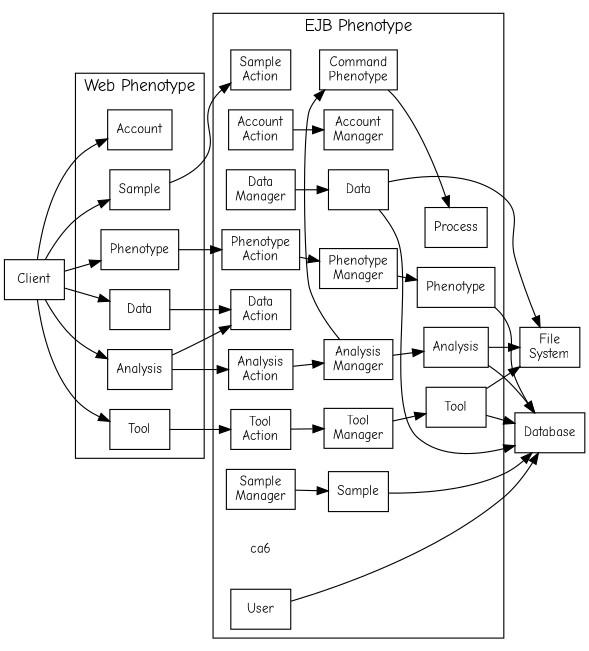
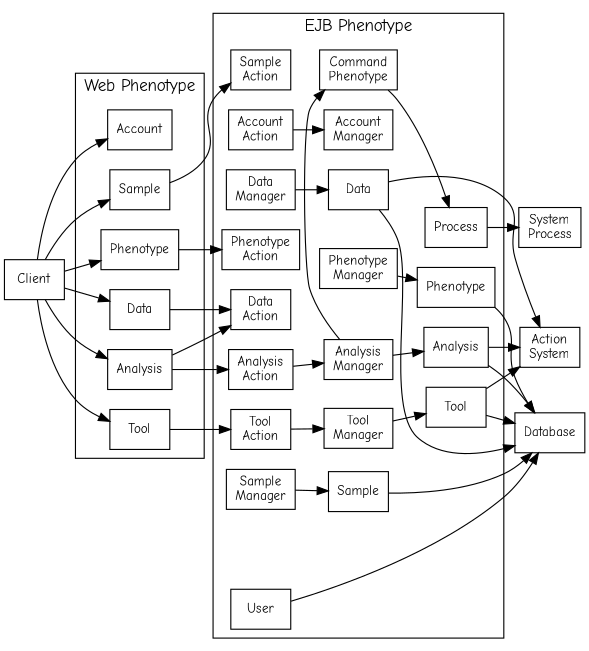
node "System Process": added
edge "Phenotype Action" -> "Phenotype Manager": removed
node "File System": label "File System" -> "Action System"
node "ca6": removed
